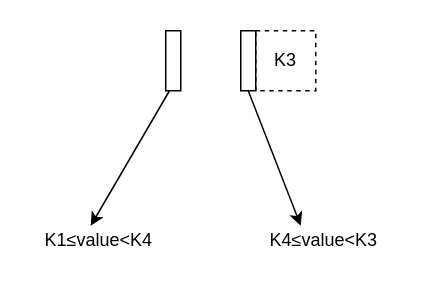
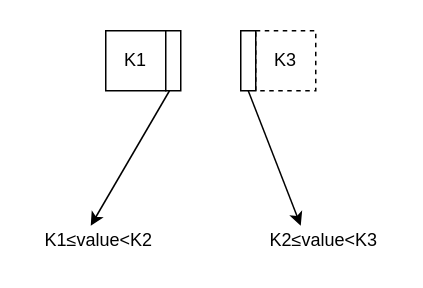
node "K1": added
node "K1≤value<K4": label "K1≤value<K4" -> "K1≤value<K2"
node "K4≤value<K3": label "K4≤value<K3" -> "K2≤value<K3"
